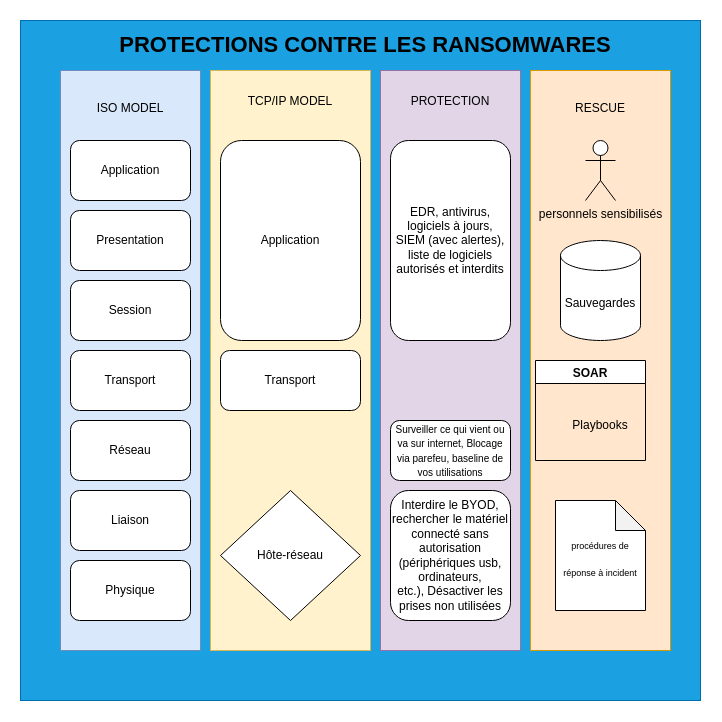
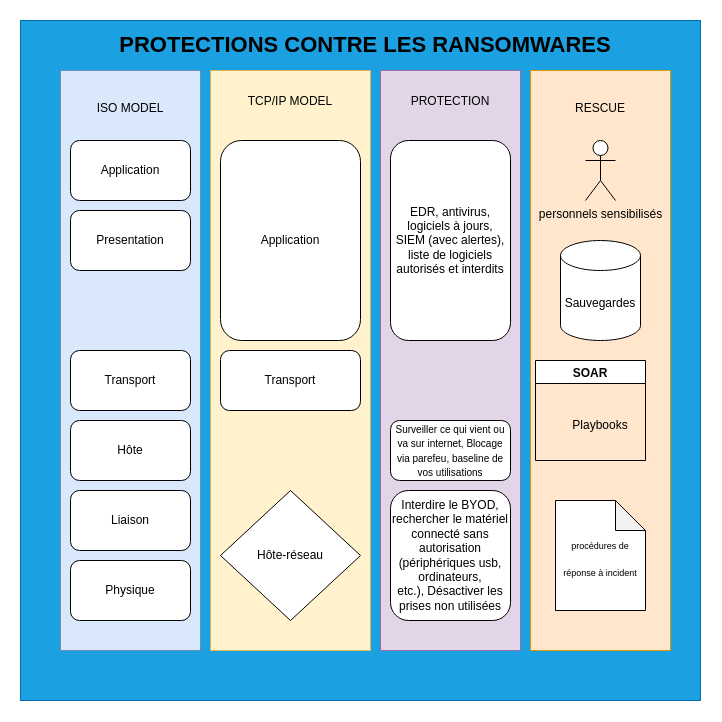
node "Session": removed
node "Réseau": label "Réseau" -> "Hôte"
